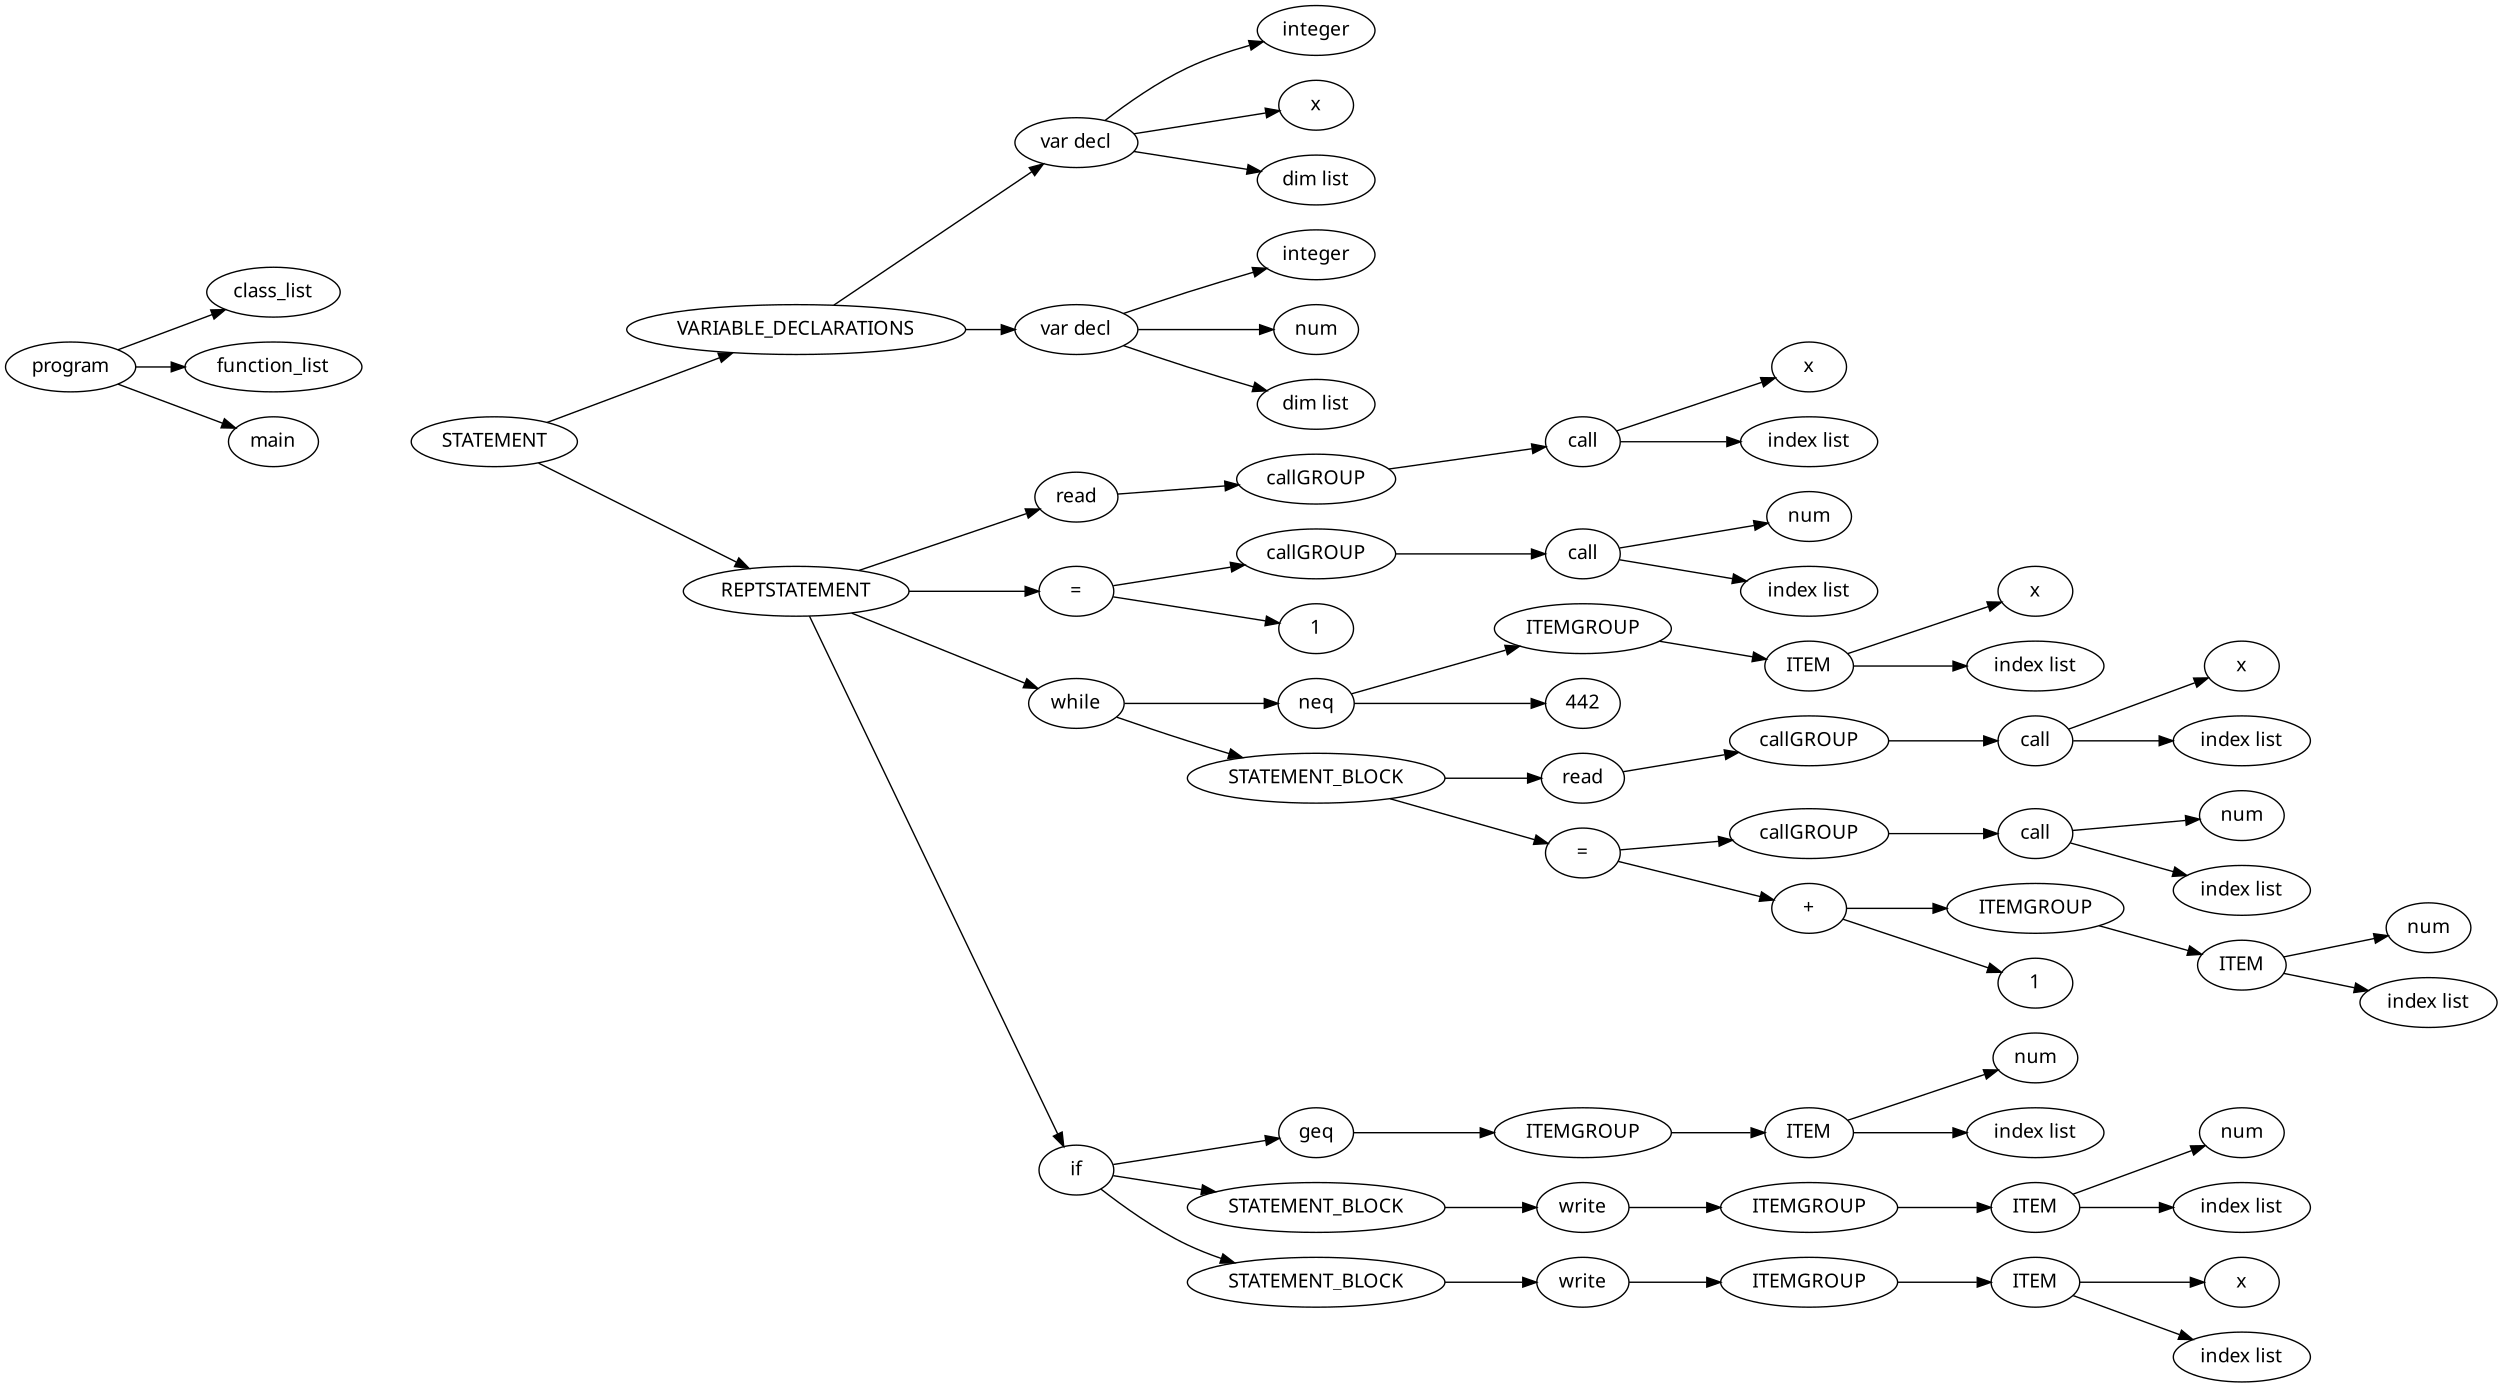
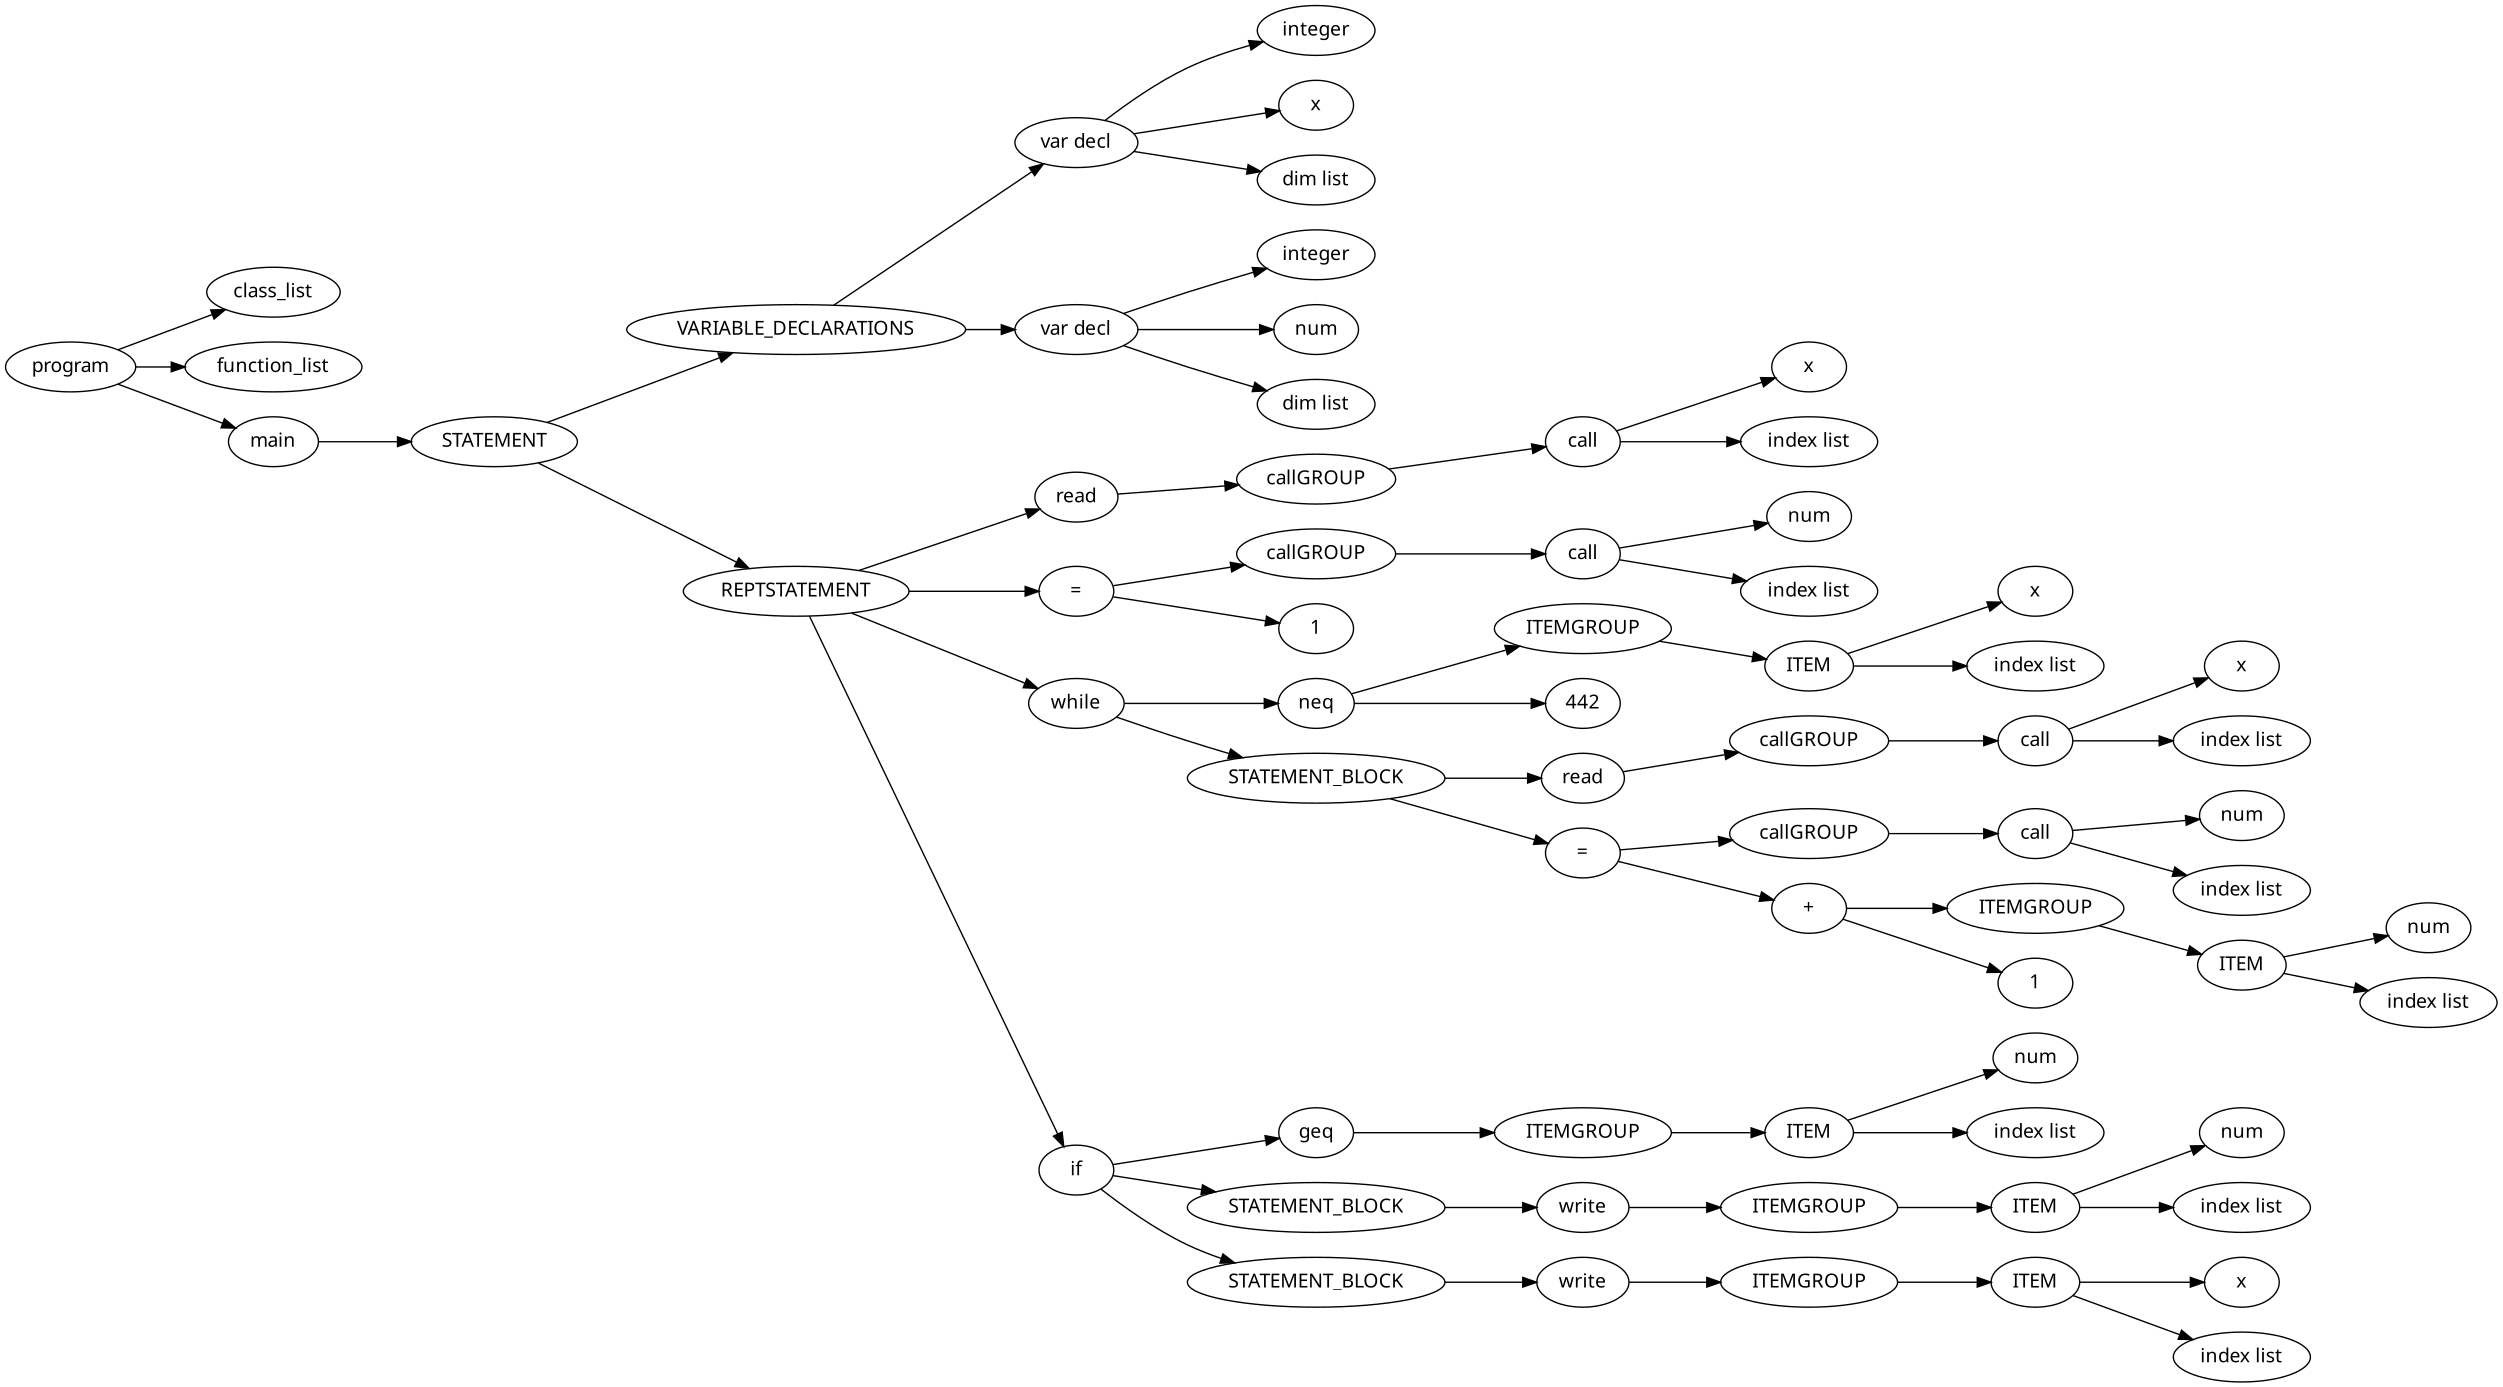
edge "main" -> "STATEMENT": added
